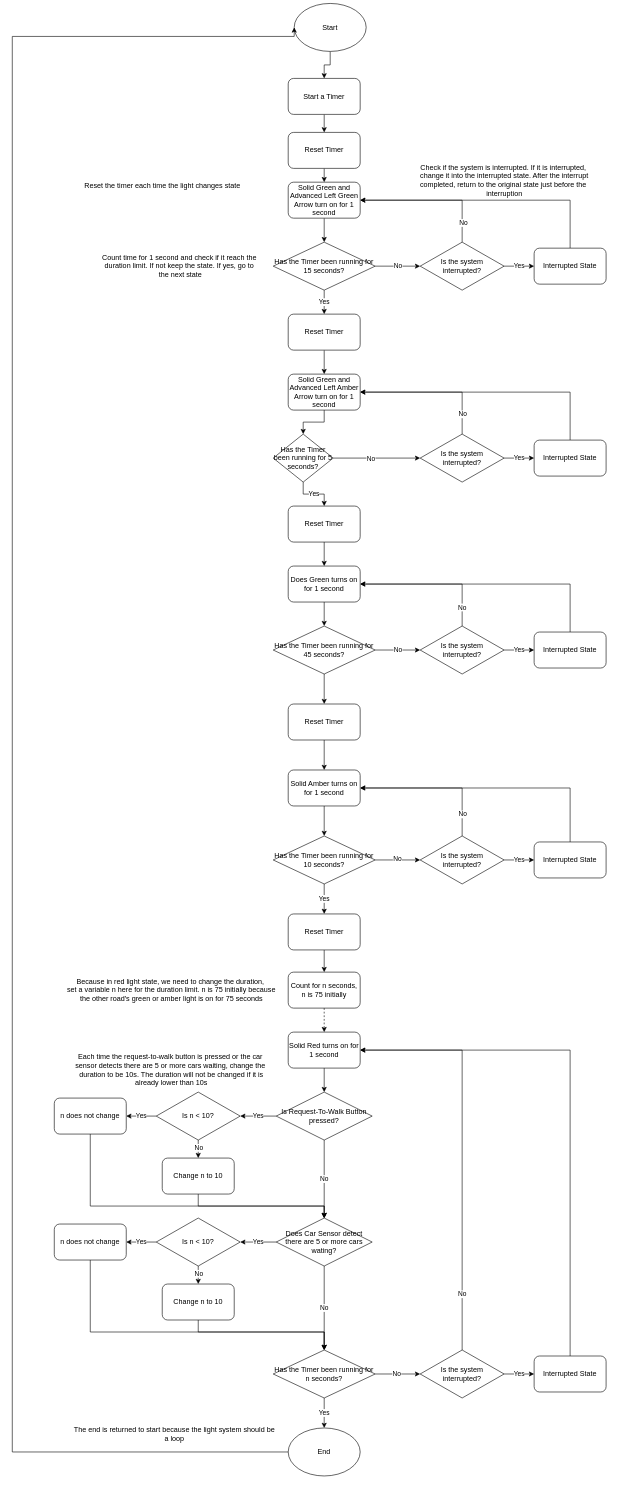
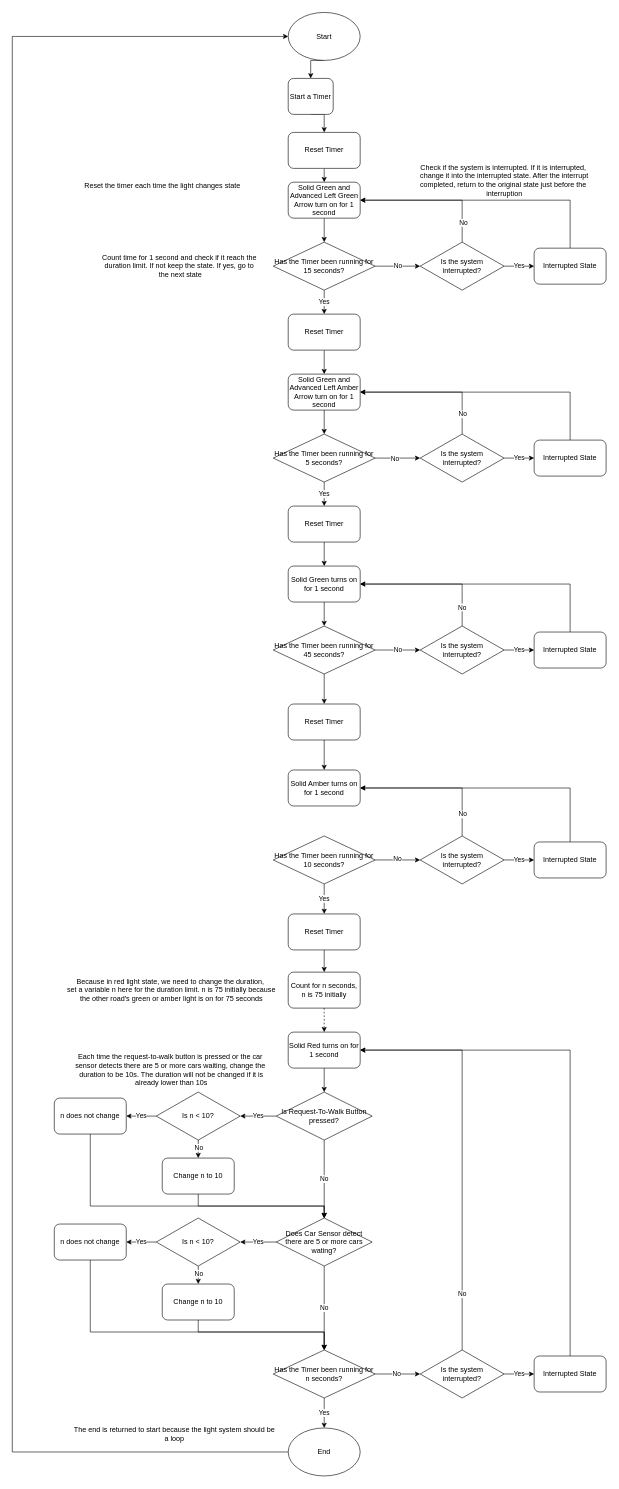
node "Start": moved (330, 27) -> (324, 36)
node "Start a Timer": size 72x36 -> 45x36
node "Has the Timer been running for 5 seconds?": size 60x48 -> 102x48
node "Does Green turns on for 1 second": label "Does Green turns on for 1 second" -> "Solid Green turns on for 1 second"
edge "Solid Amber turns on for 1 second" -> "Has the Timer been running for 10 seconds?": removed
